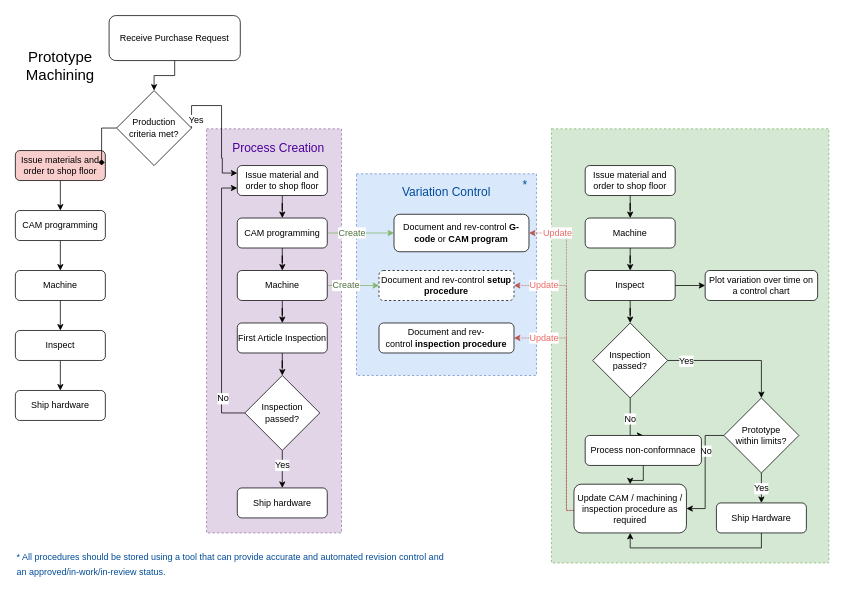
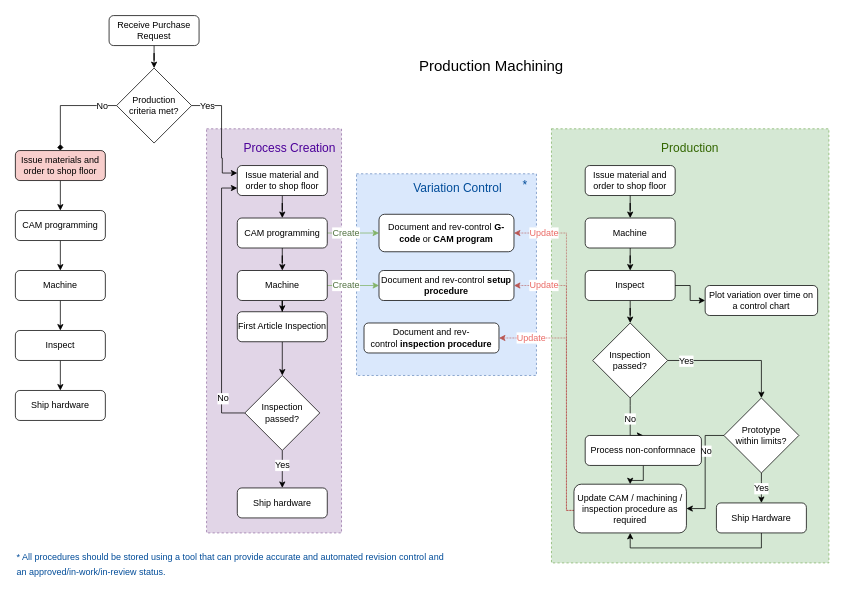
node "Receive Purchase Request": size 131x45 -> 90x30
node "Prototype Machining": removed
node "Production Machining": added
node "Production criteria met?": moved (154, 128) -> (154, 105)
node "Process Creation": moved (279, 147) -> (290, 147)
node "Production": added
node "Variation Control": moved (447, 192) -> (458, 188)
node "Document and rev-control G-code or CAM program": moved (462, 233) -> (447, 233)
node "Document and rev-control setup procedure": style dashed -> solid
node "Plot variation over time on a control chart": moved (762, 285) -> (762, 300)
node "First Article Inspection": moved (282, 338) -> (282, 327)
node "Document and rev-control inspection procedure": moved (447, 338) -> (432, 338)
